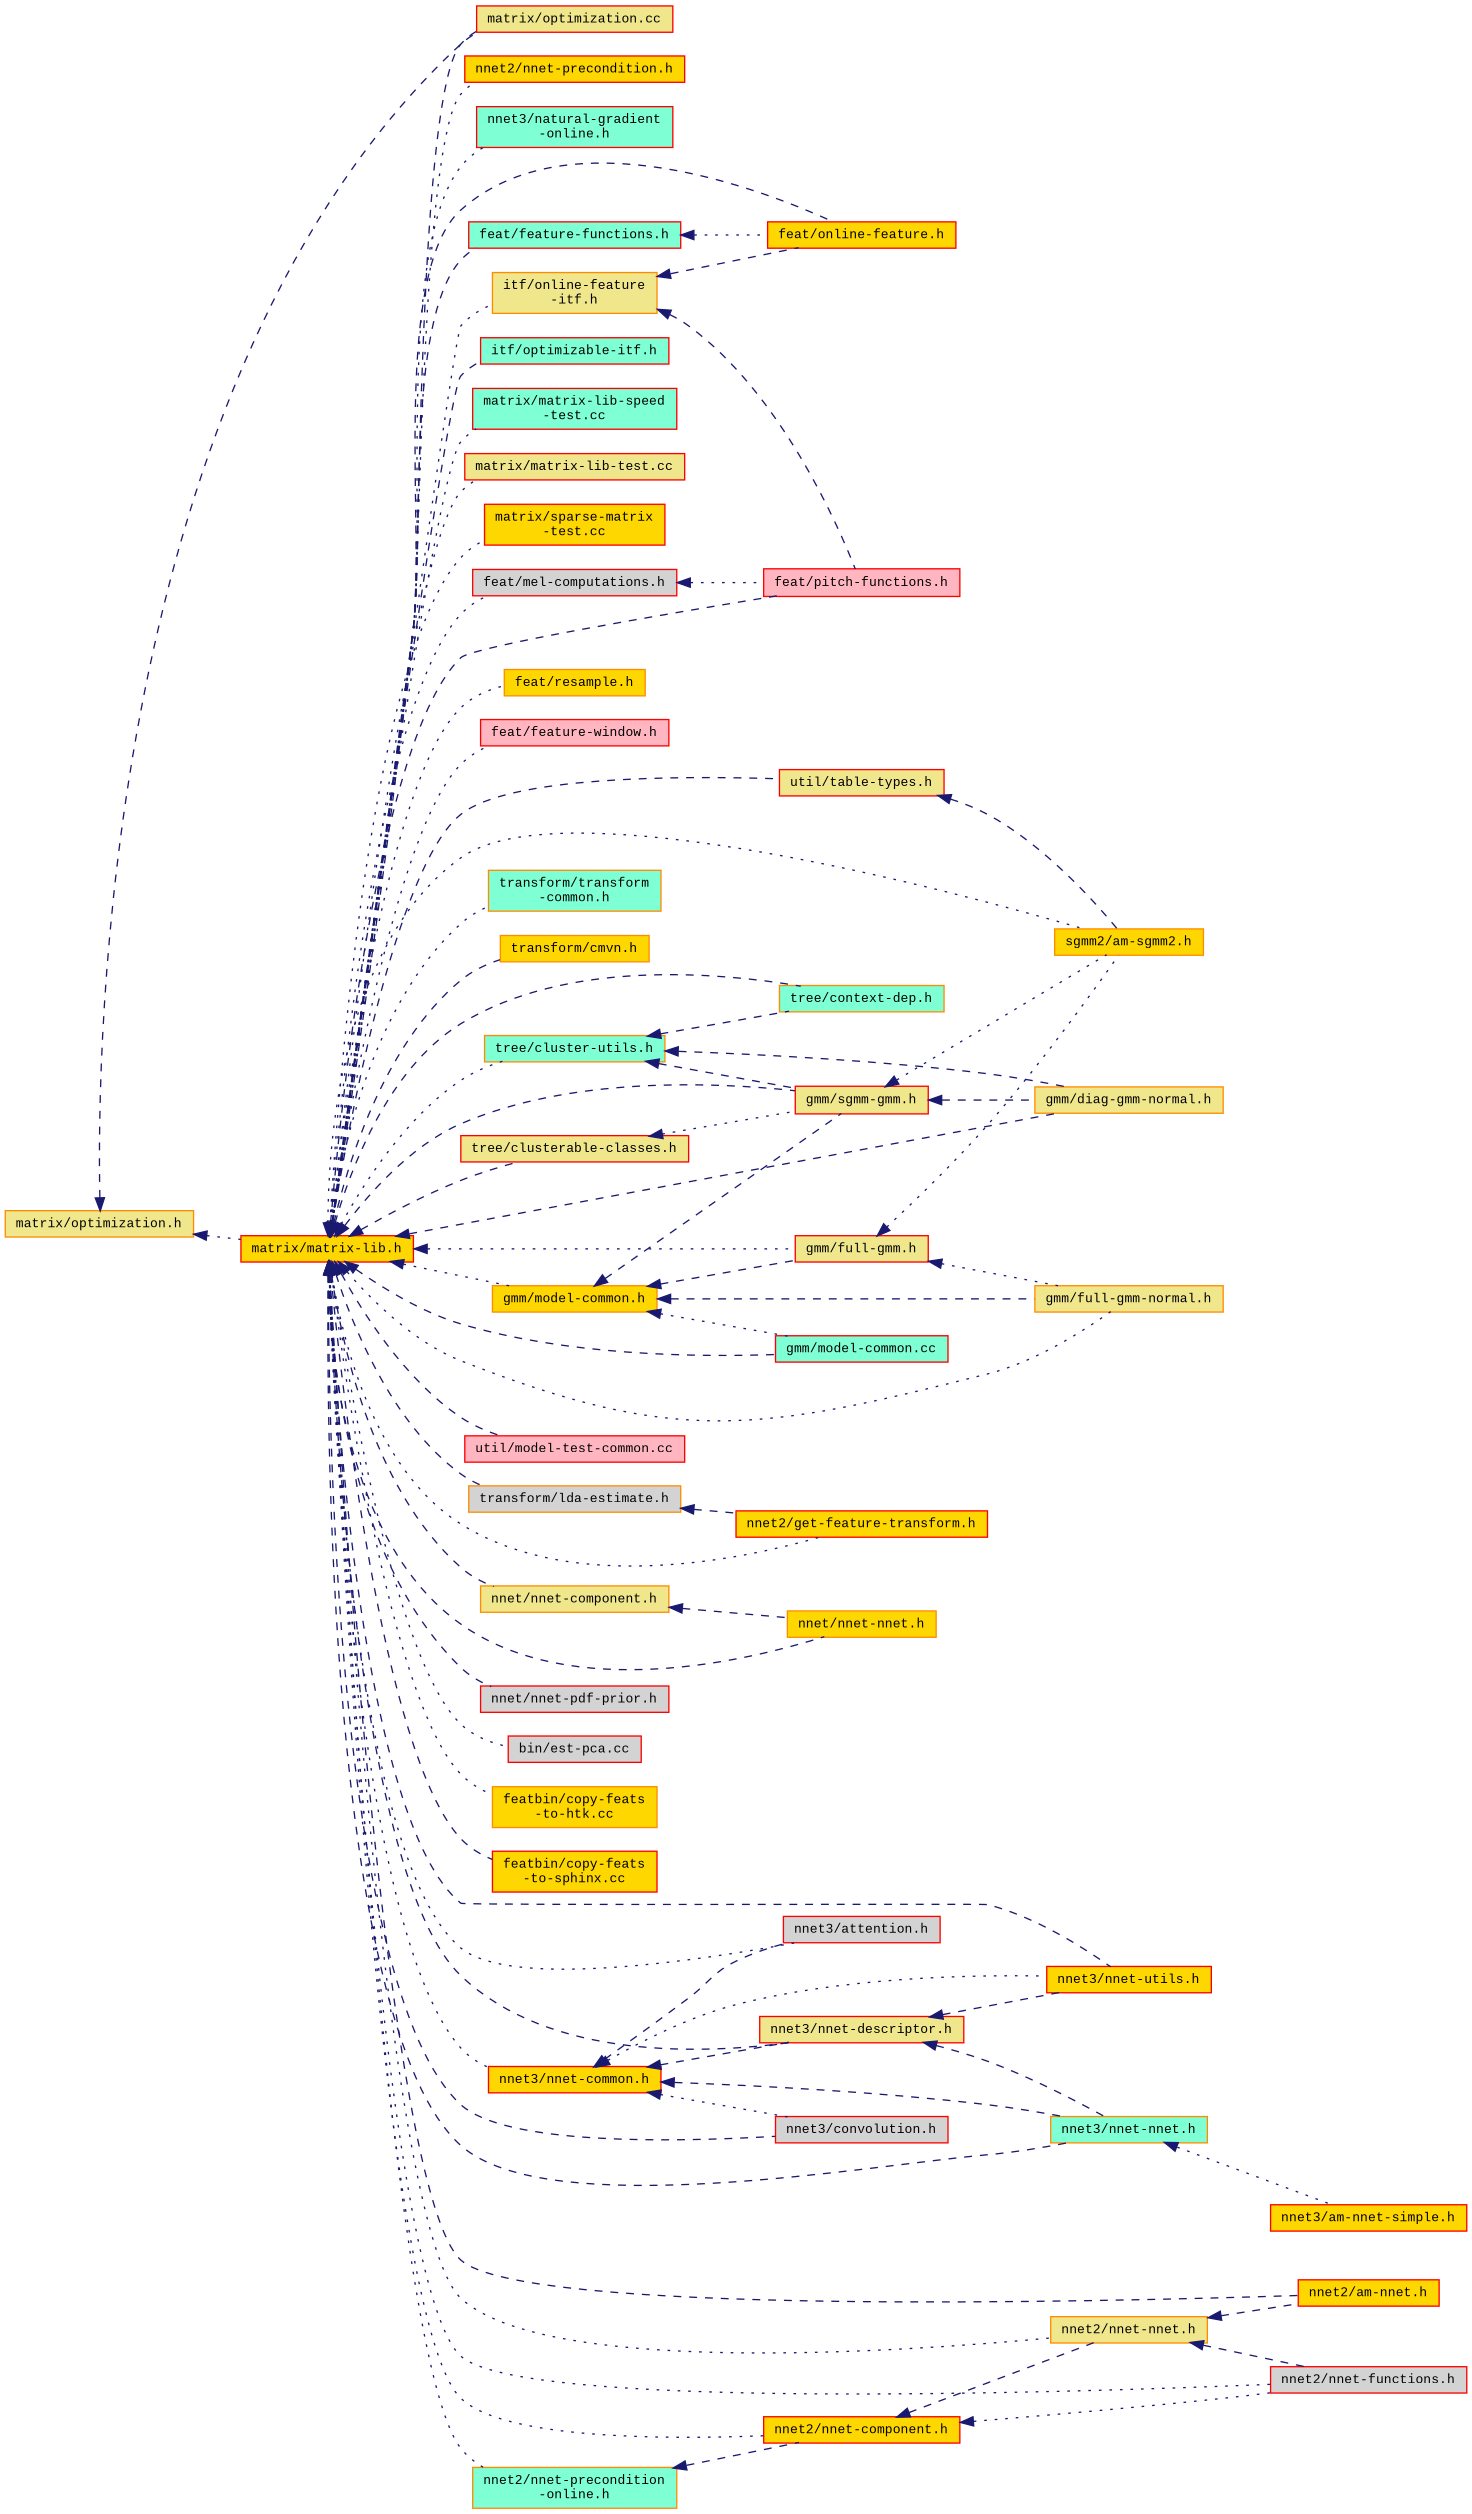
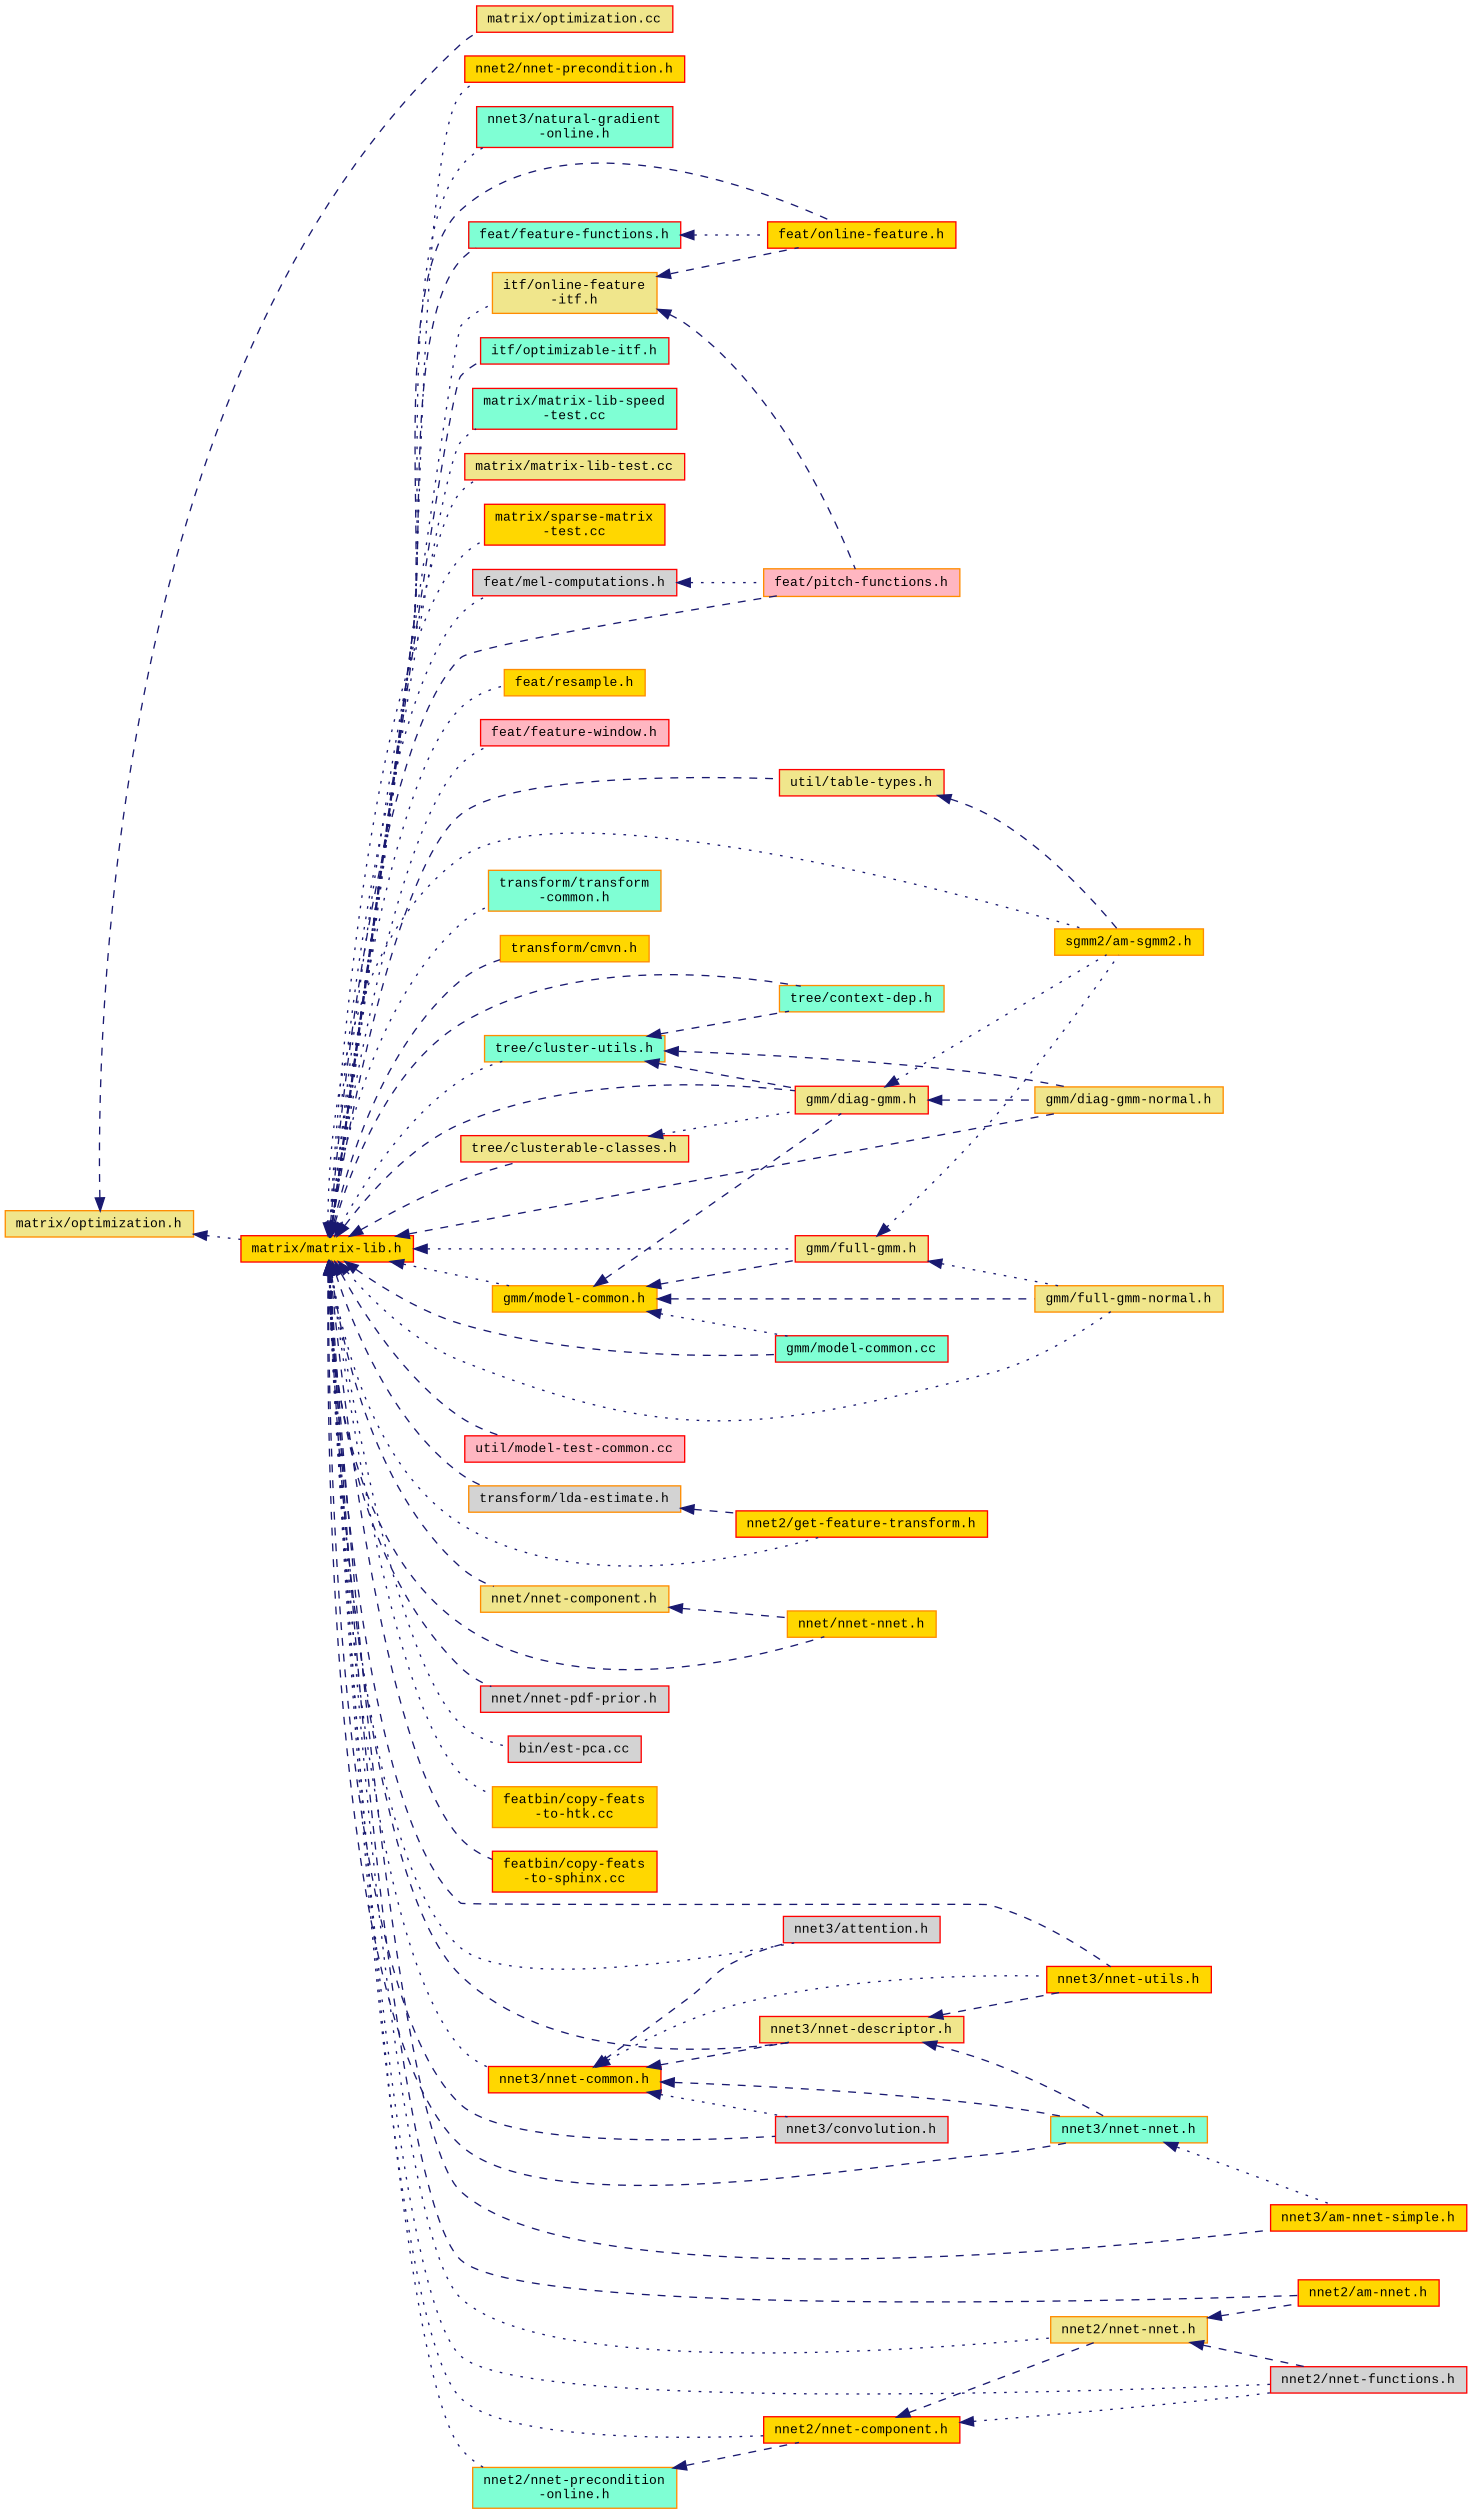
node "feat/pitch-functions.h": color red -> darkorange
edge "matrix/optimization.cc" -> "matrix/matrix-lib.h": now "nnet3/am-nnet-simple.h" -> "matrix/matrix-lib.h"
node "gmm/sgmm-gmm.h": label "gmm/sgmm-gmm.h" -> "gmm/diag-gmm.h"
